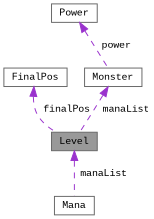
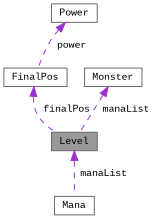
edge "Monster" -> "Power": now "FinalPos" -> "Power"
